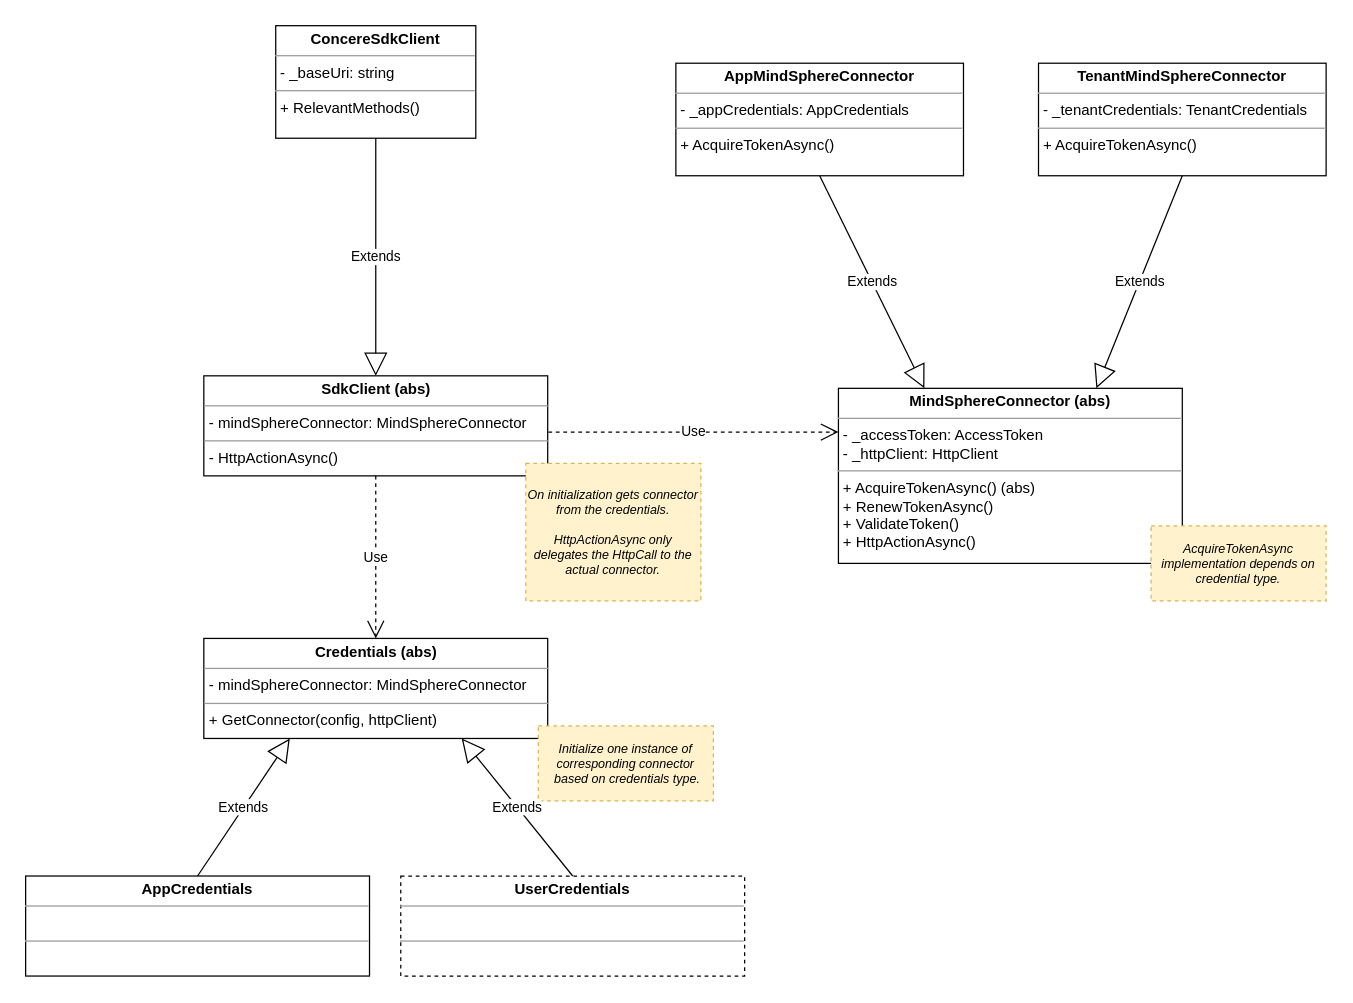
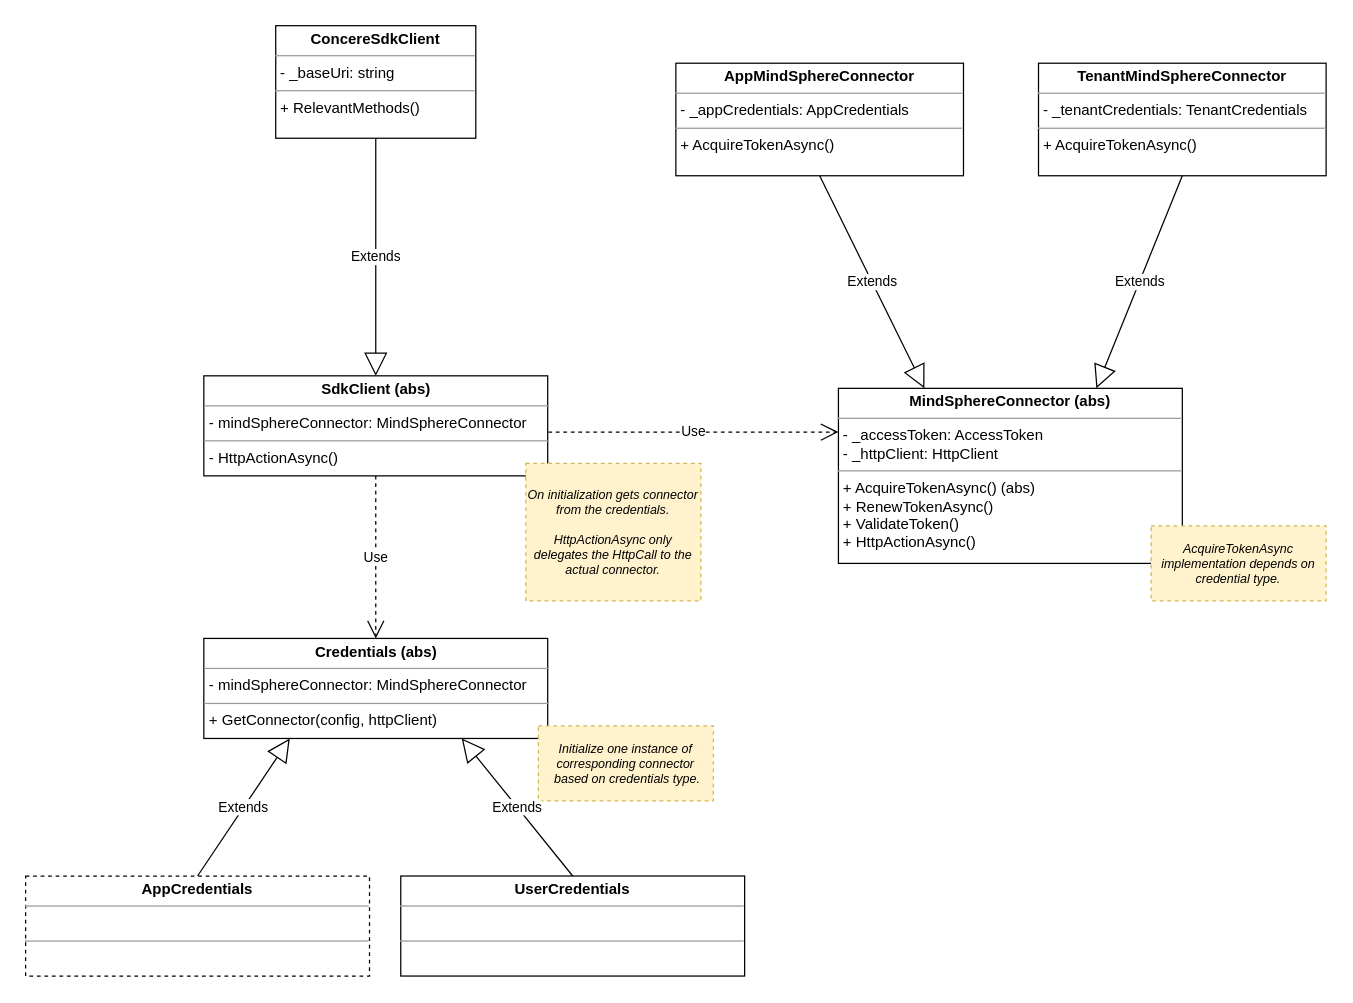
node "AppCredentials": style solid -> dashed
node "UserCredentials": style dashed -> solid
